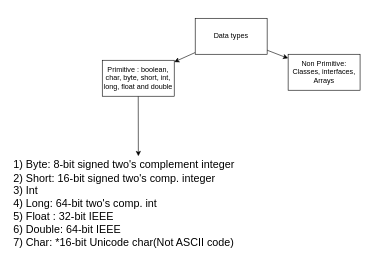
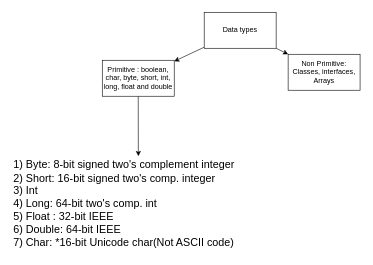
node "Data types": moved (231, 36) -> (240, 30)
